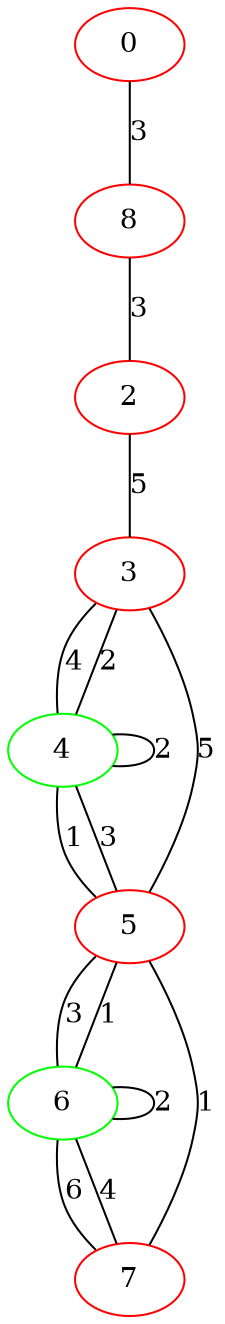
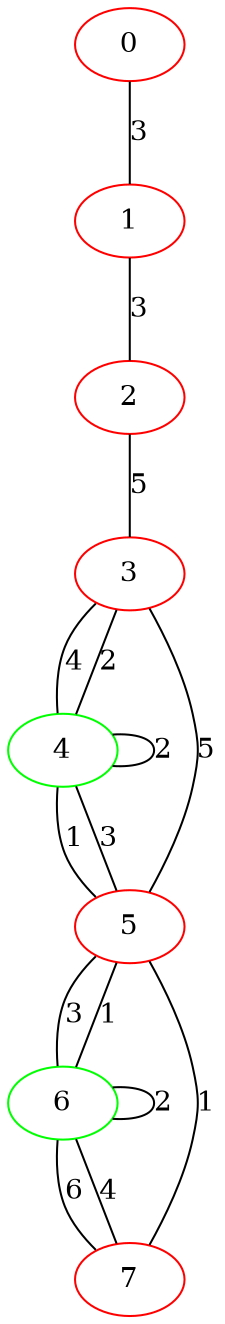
node "8": label "8" -> "1"
